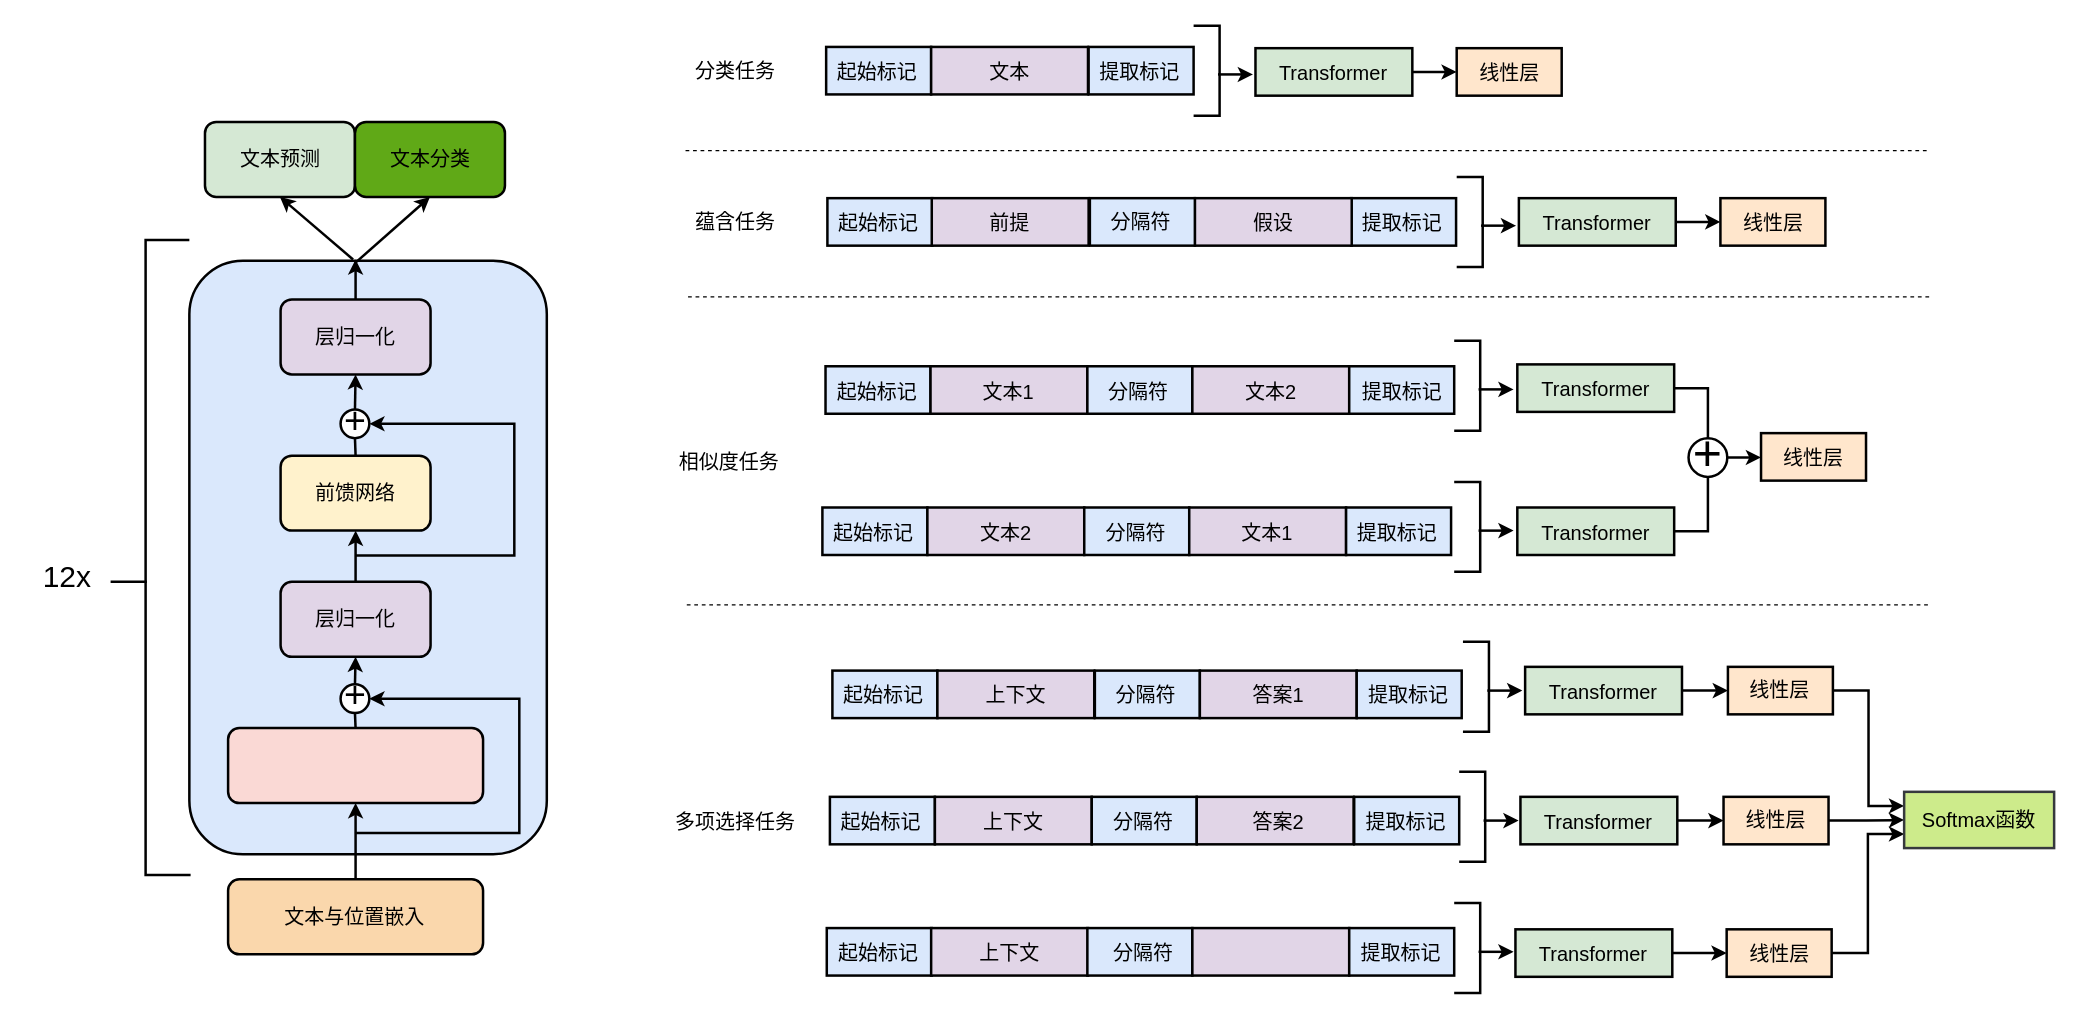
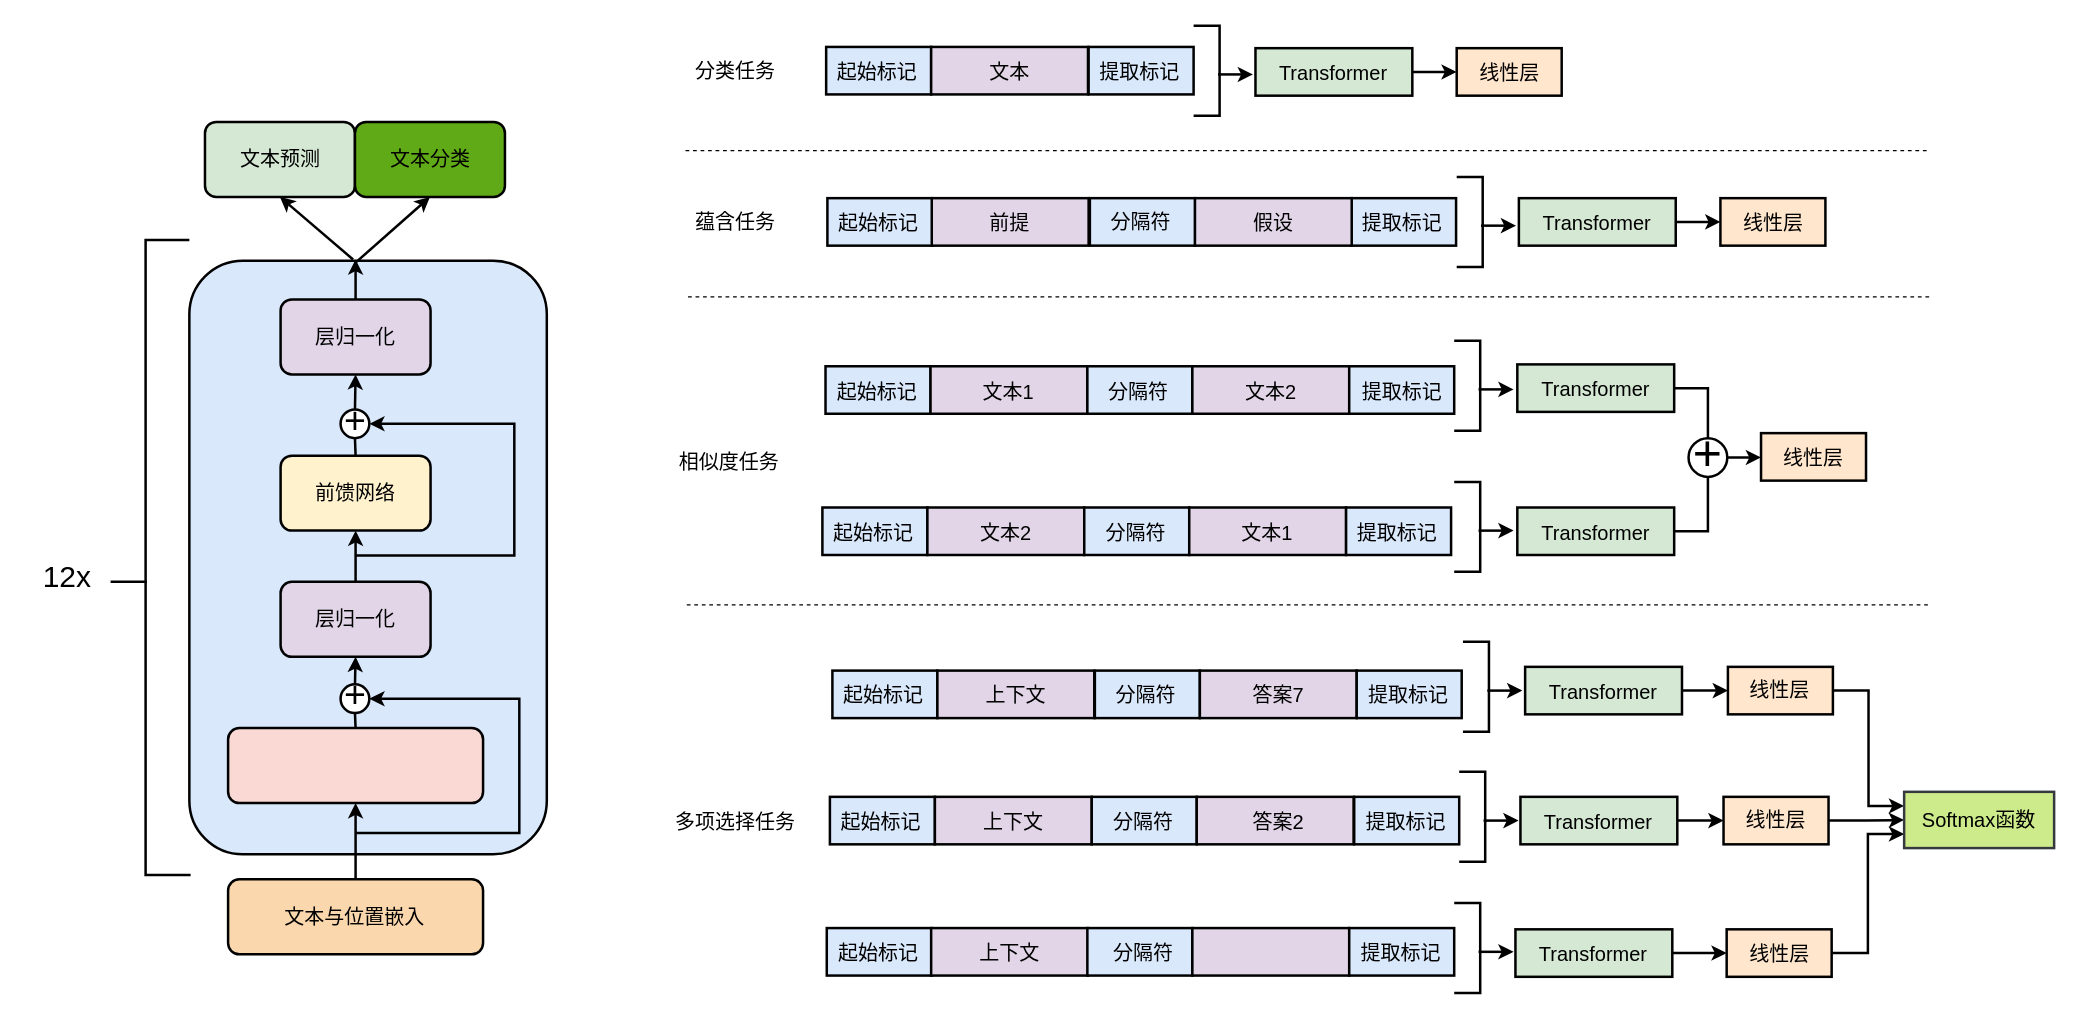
node "答案1": label "答案1" -> "答案7"
